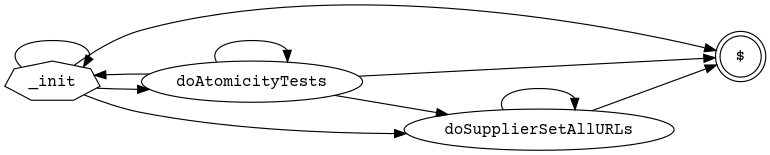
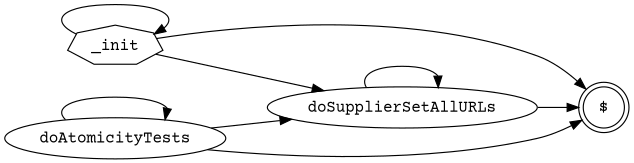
edge "doAtomicityTests" -> "_init": removed
edge "_init" -> "doAtomicityTests": removed
